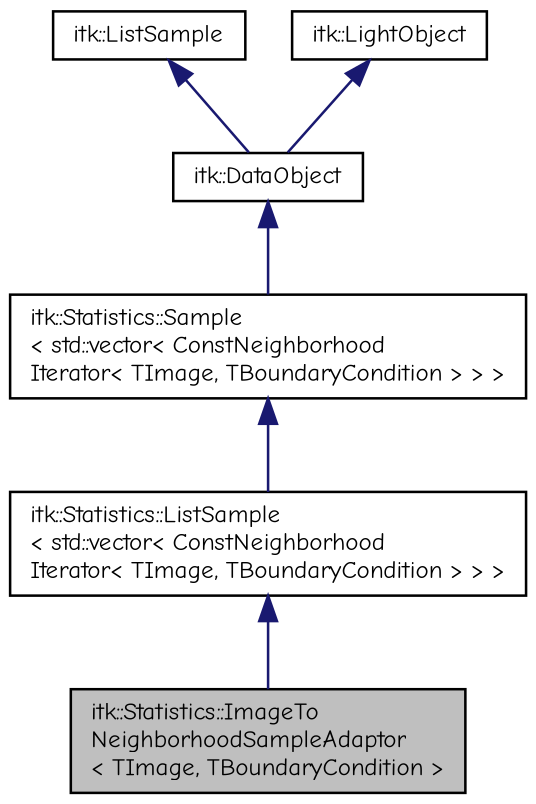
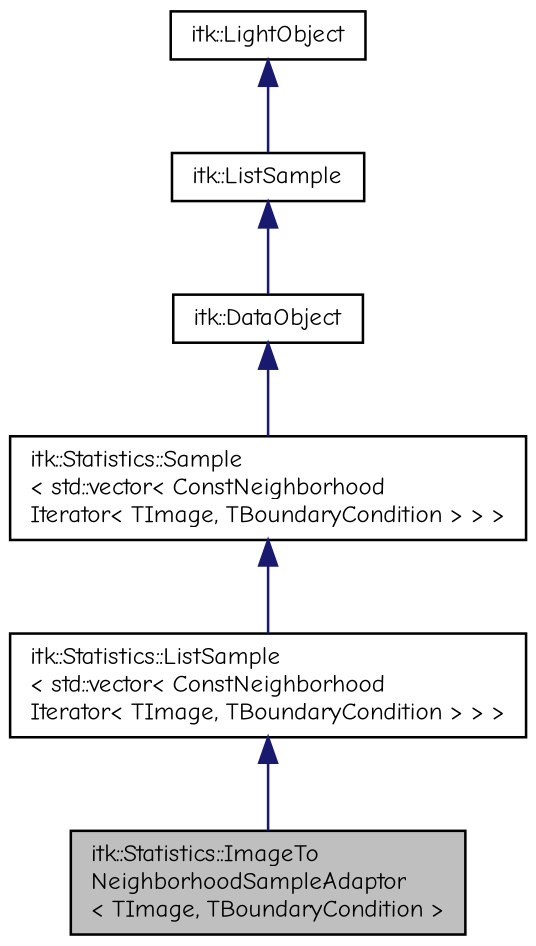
edge "itk::DataObject" -> "itk::LightObject": now "itk::ListSample" -> "itk::LightObject"
